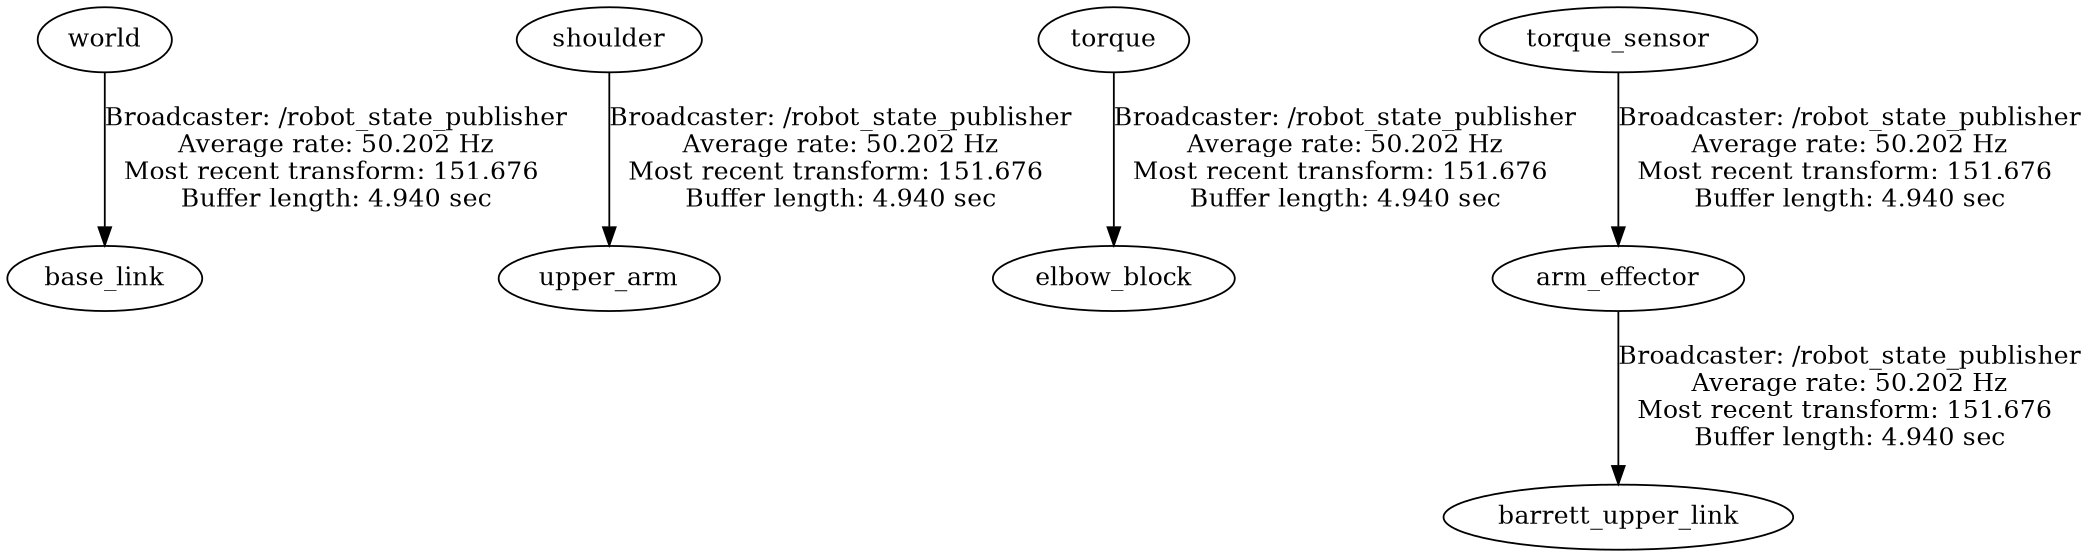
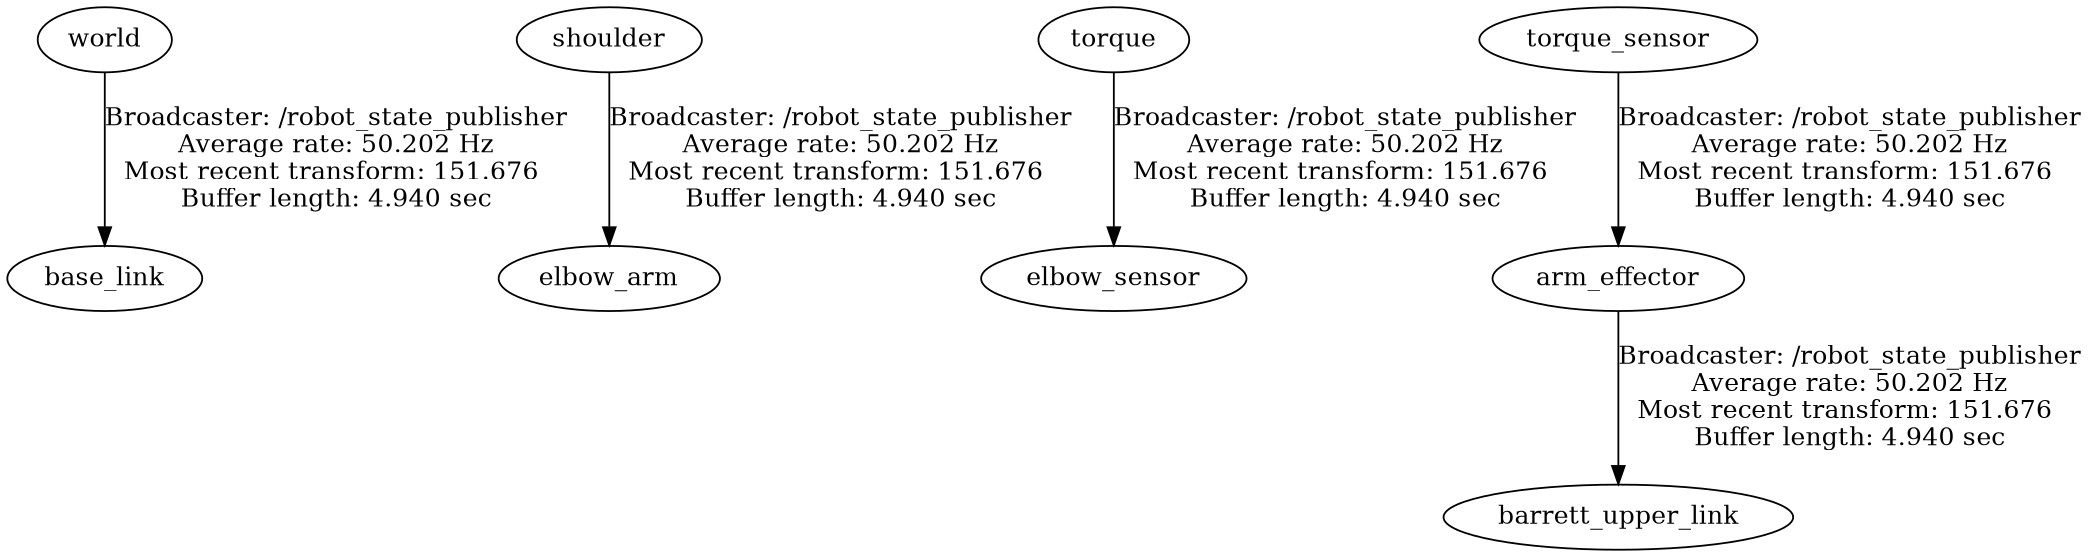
node "upper_arm": label "upper_arm" -> "elbow_arm"
node "elbow_block": label "elbow_block" -> "elbow_sensor"
